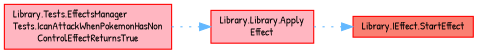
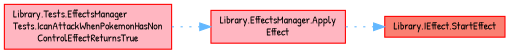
node "Library.Library.Apply Effect": label "Library.Library.Apply Effect" -> "Library.EffectsManager.Apply Effect"
